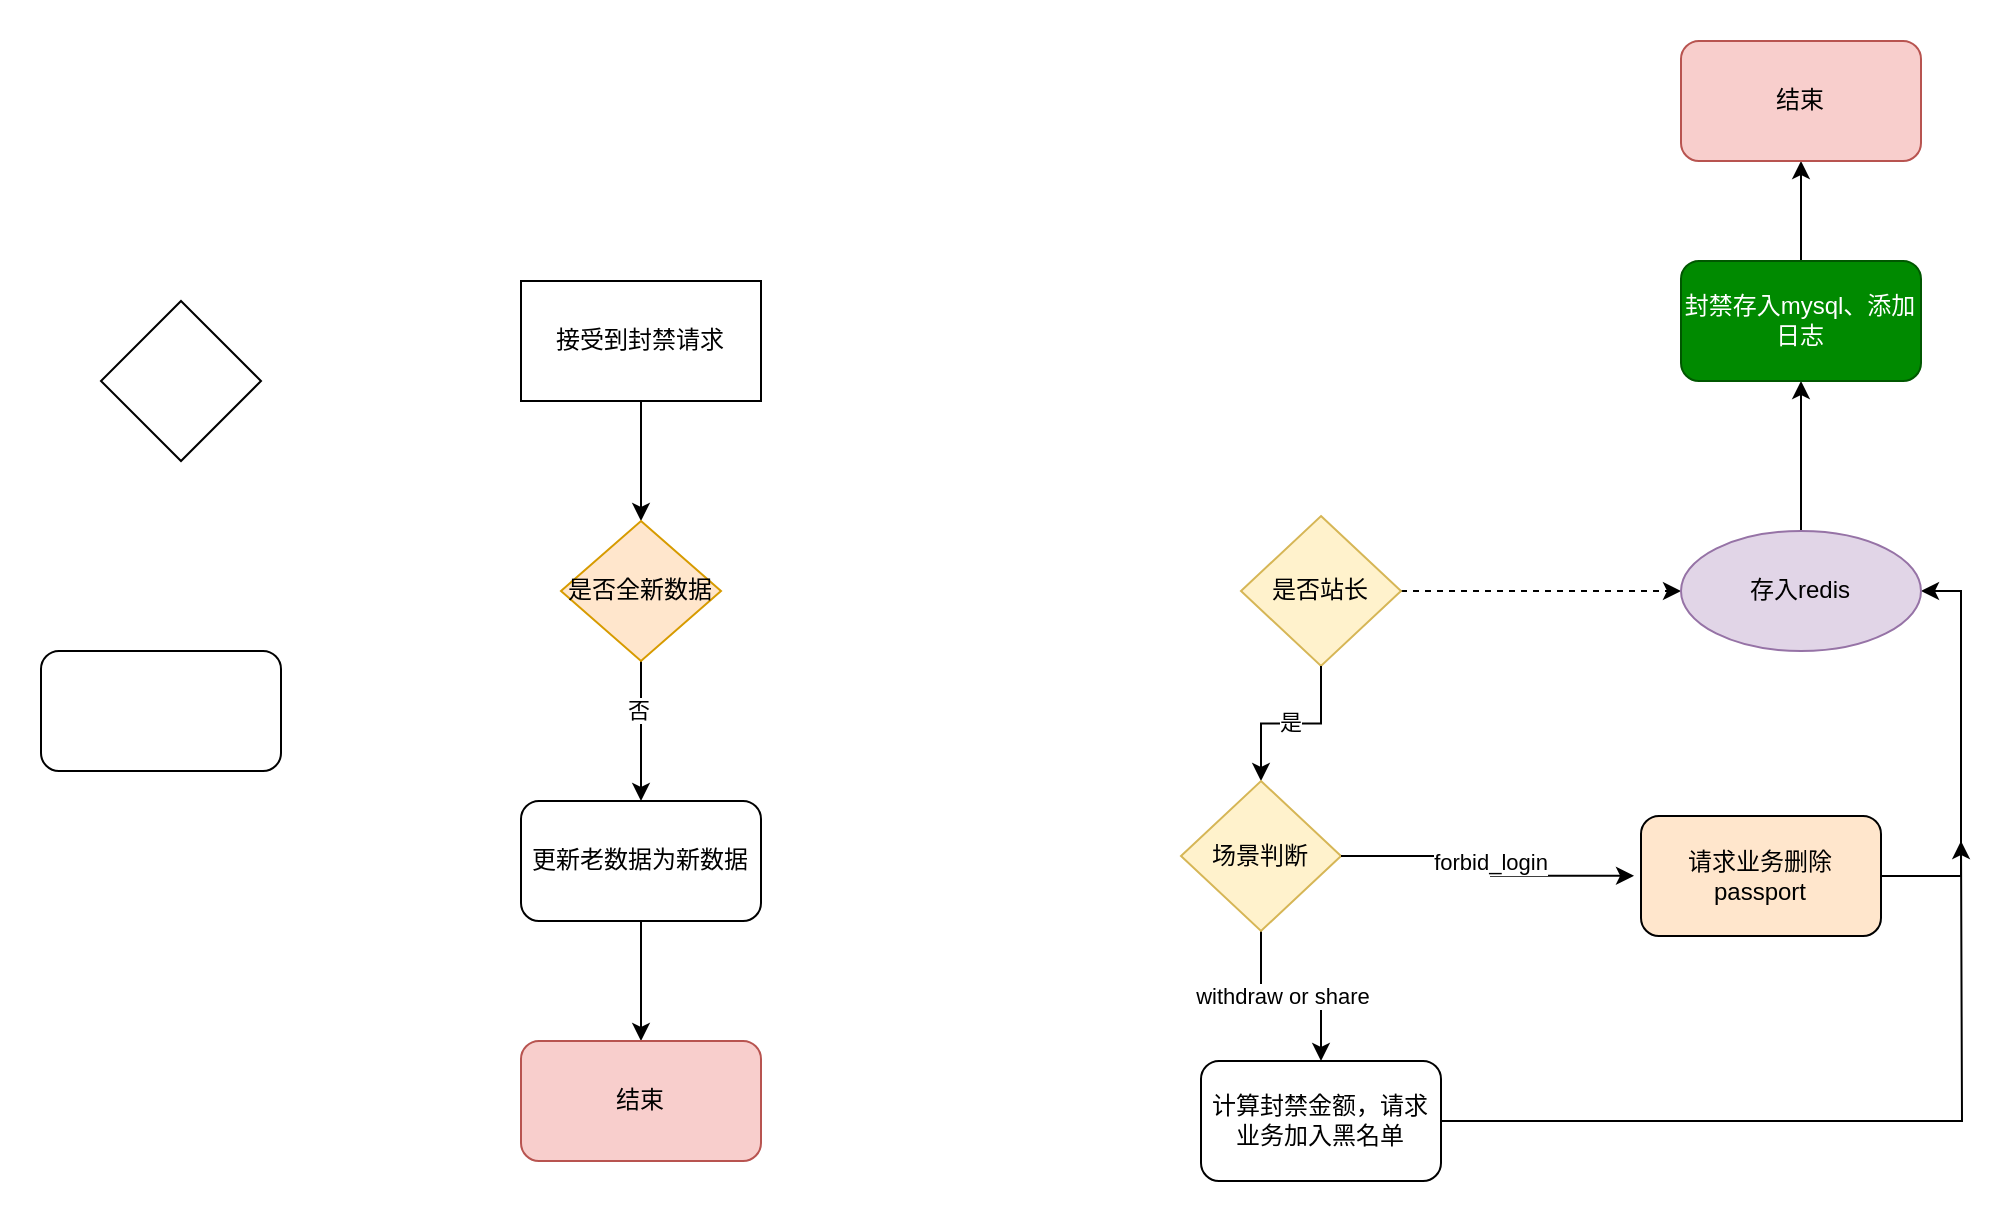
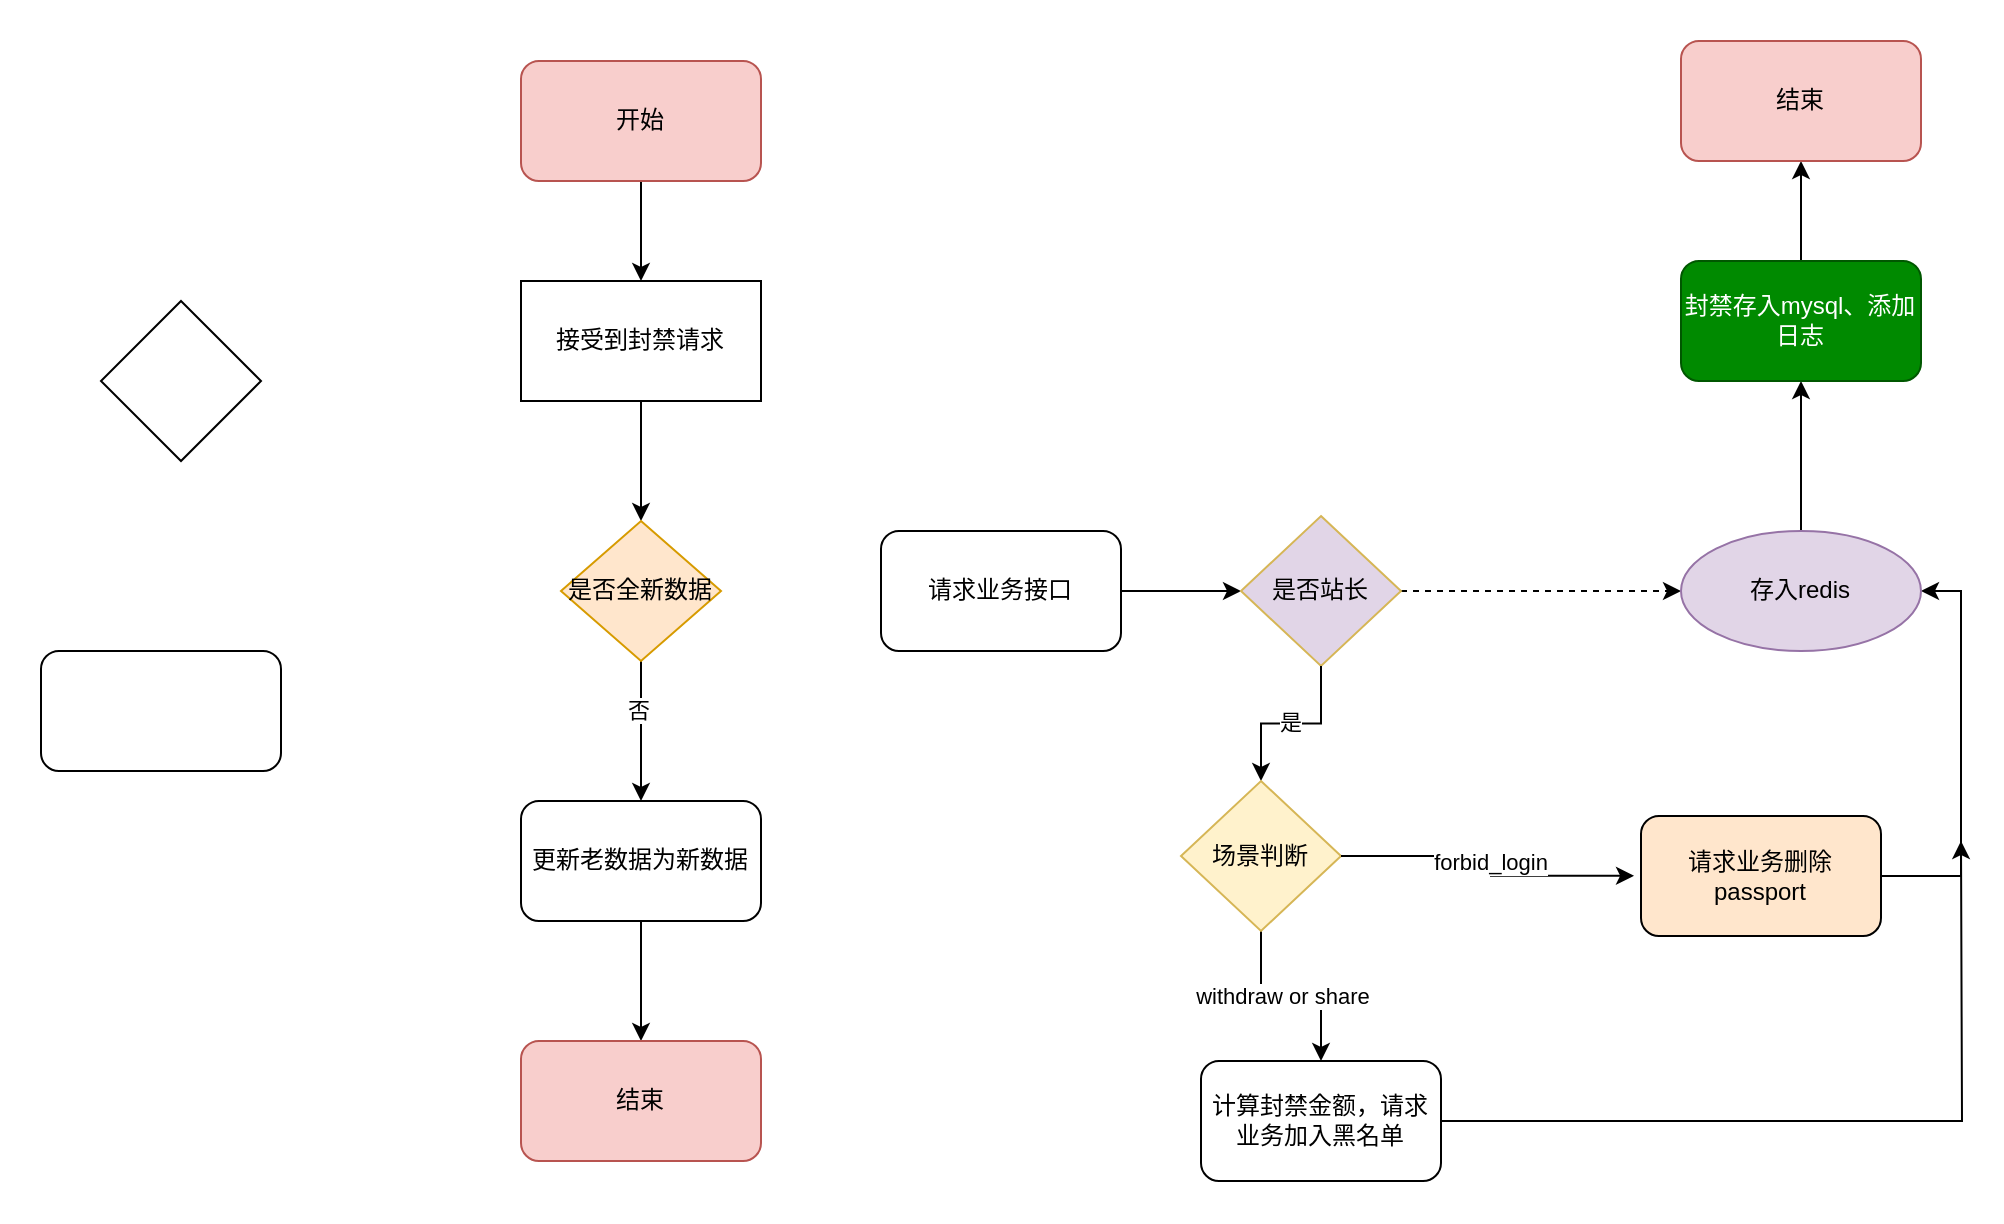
node "开始": added
edge "开始" -> "接受到封禁请求": added
node "请求业务接口": added
edge "请求业务接口" -> "是否站长": added
node "是否站长": fillcolor #fff2cc -> #e1d5e7
